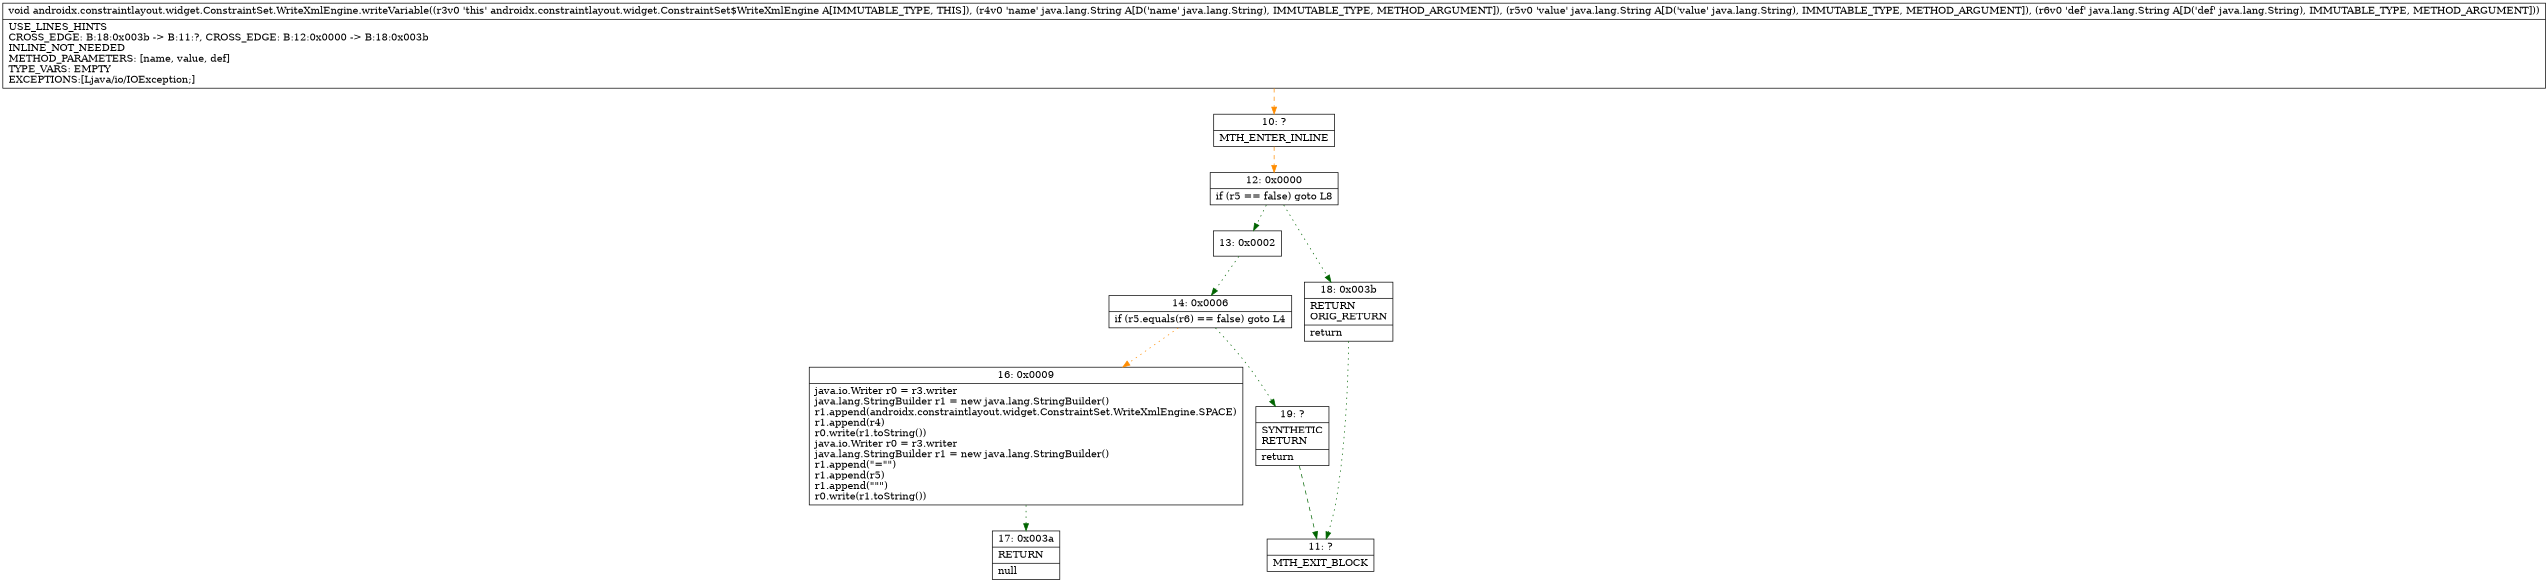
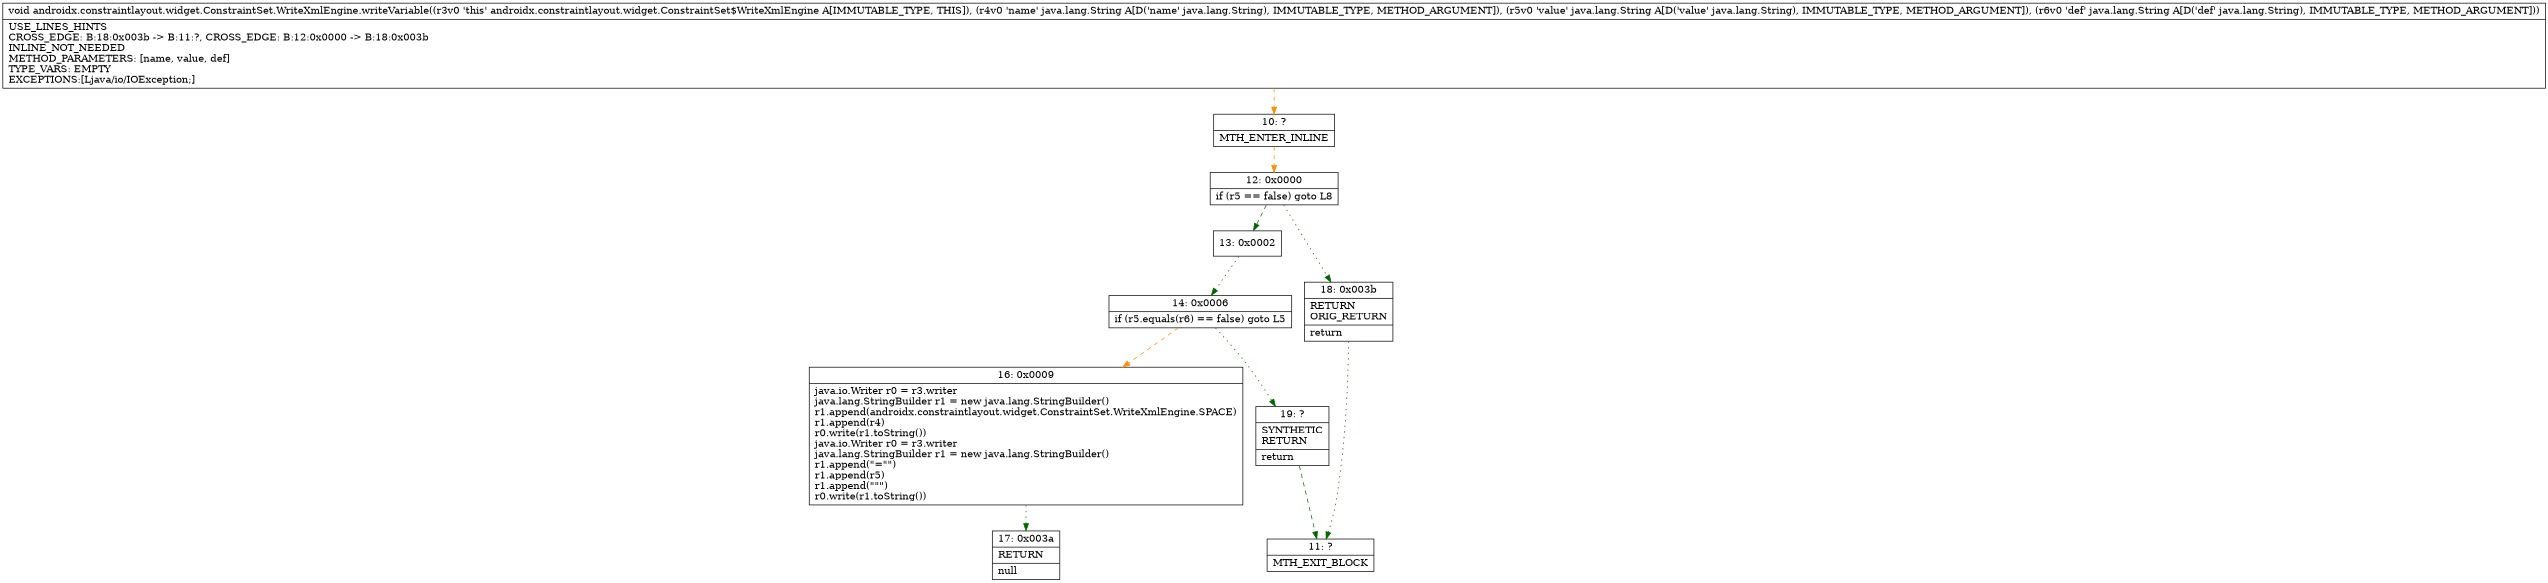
edge "12: 0x0000" -> "13: 0x0002": style dotted -> dashed
node "14: 0x0006": text "if (r5.equals(r6) == false) goto L4" -> "if (r5.equals(r6) == false) goto L5"
edge "14: 0x0006" -> "16: 0x0009": style dotted -> dashed
